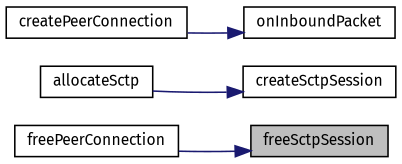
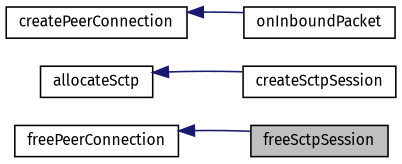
edge "createPeerConnection" -> "onInboundPacket": reversed
edge "allocateSctp" -> "createSctpSession": reversed
edge "freePeerConnection" -> "freeSctpSession": reversed
